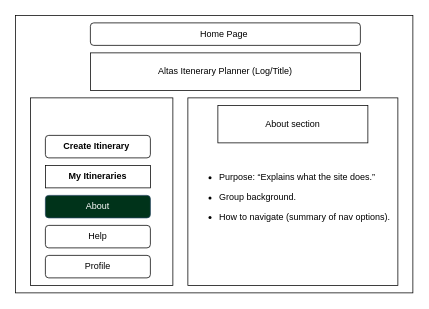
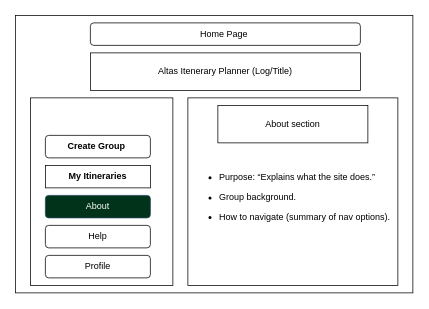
node "Create Itinerary": label "Create Itinerary" -> "Create Group"
